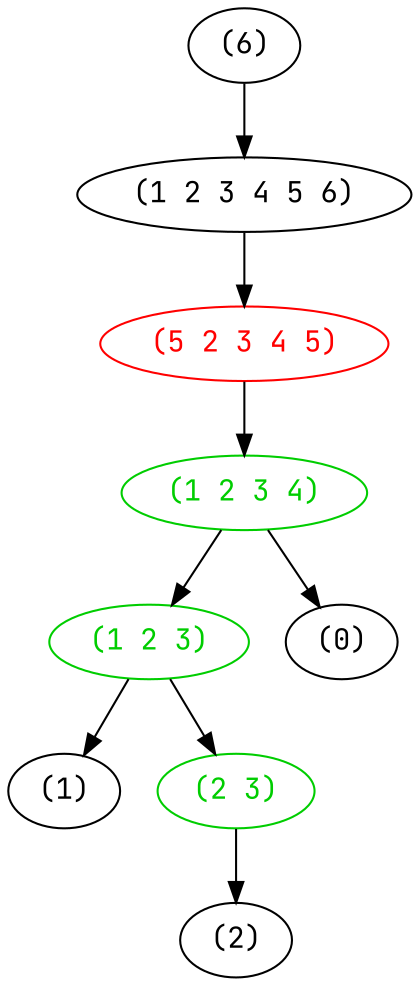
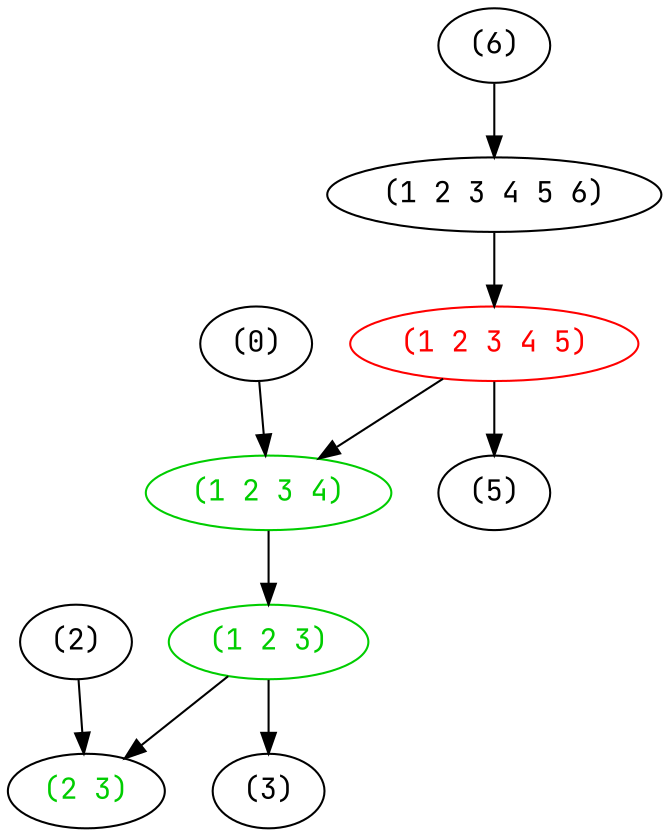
node "(5 2 3 4 5)": label "(5 2 3 4 5)" -> "(1 2 3 4 5)"
node "(5)": added
edge "(1 2 3 4)" -> "(0)": reversed
node "(1)": label "(1)" -> "(3)"
node "(2 3)": color green3 -> black
edge "(2 3)" -> "(2)": reversed
